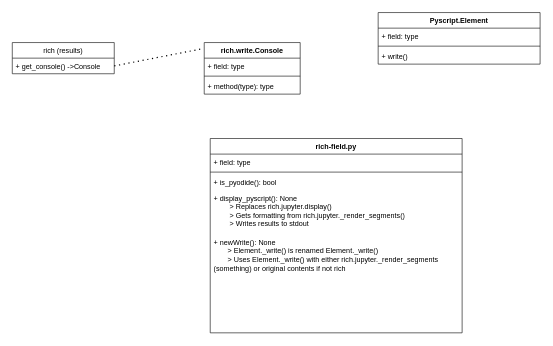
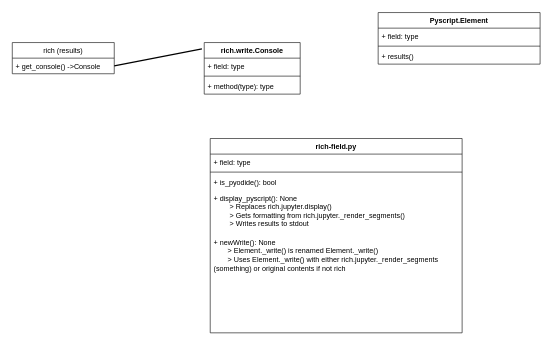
node "+ write()": label "+ write()" -> "+ results()"
edge "rich (results)" -- "rich.write.Console": style dashed -> solid
